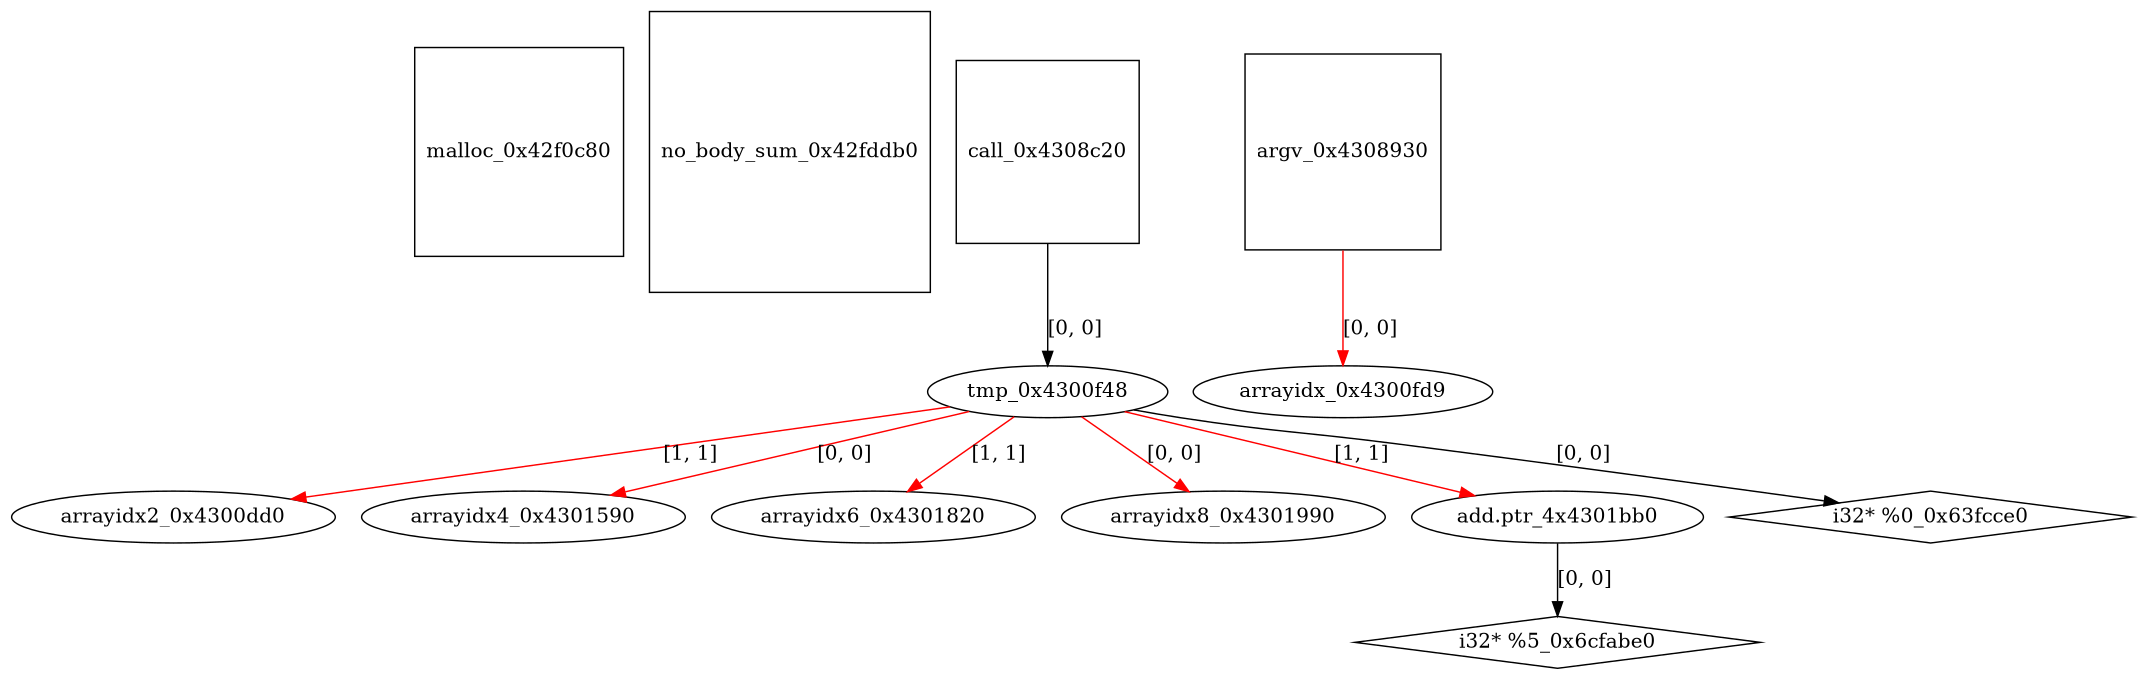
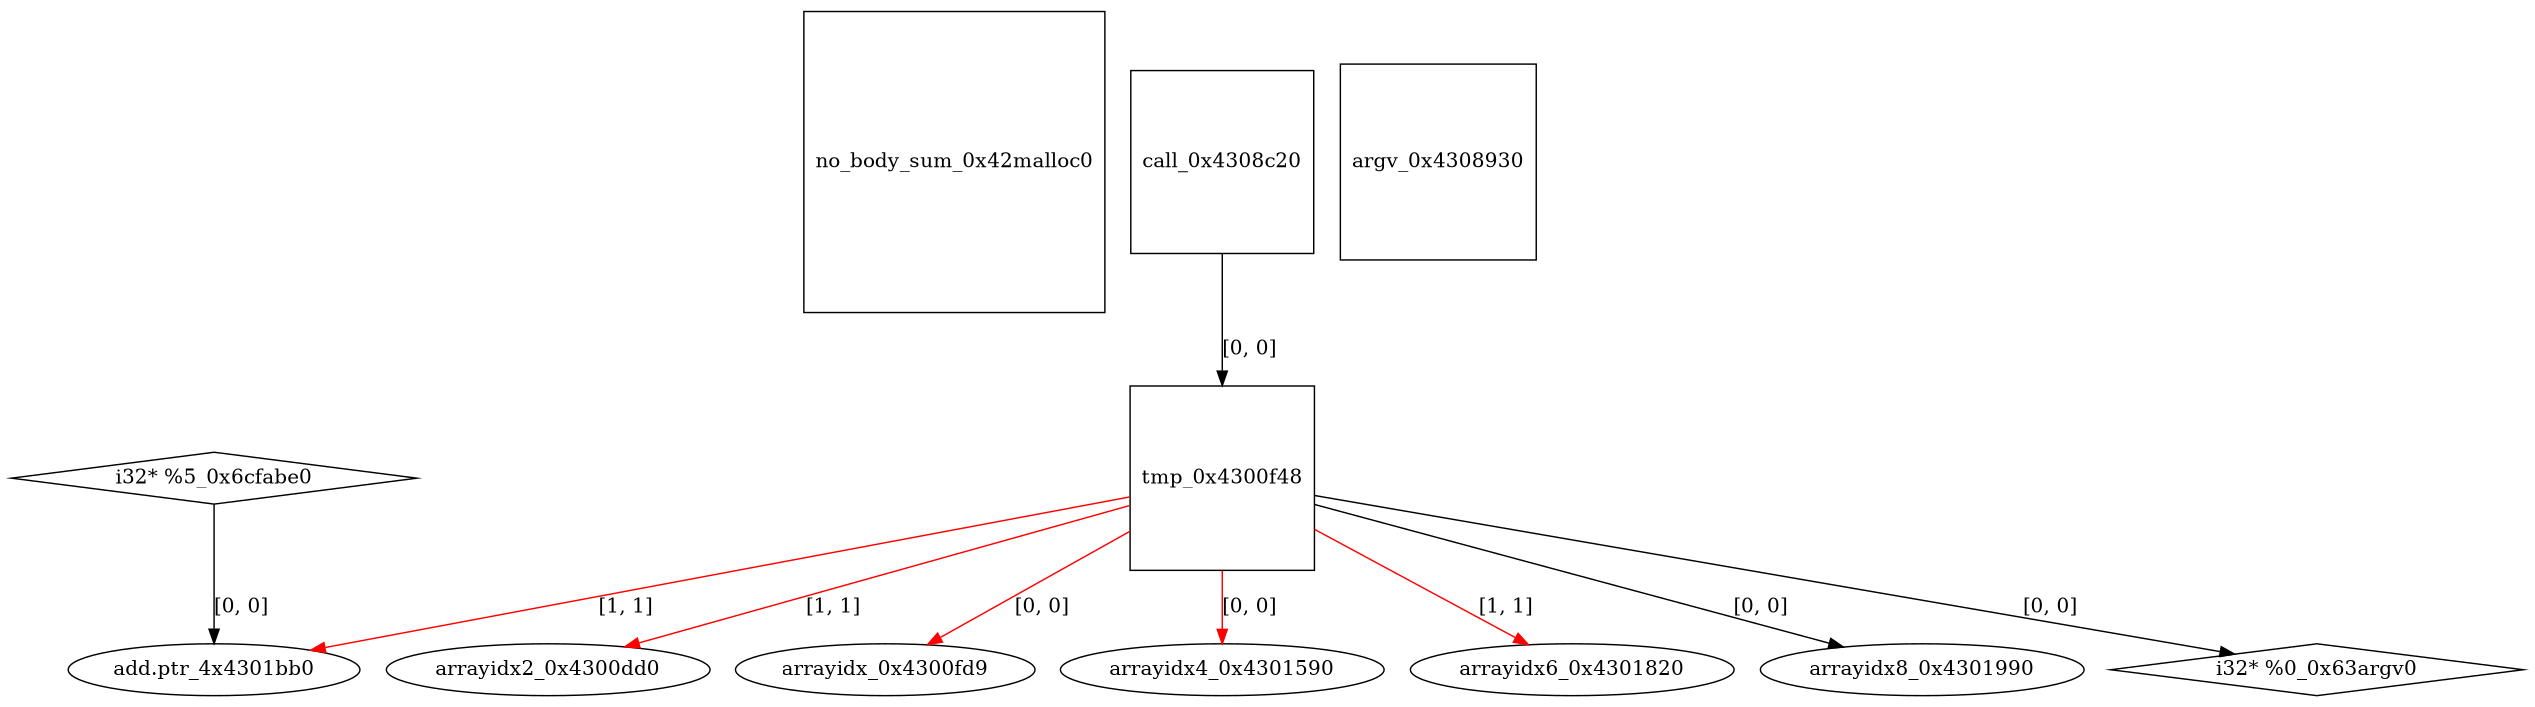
node "malloc_0x42f0c80": removed
node "no_body_sum_0x42fddb0": label "no_body_sum_0x42fddb0" -> "no_body_sum_0x42malloc0"
edge "argv_0x4308930" -> "arrayidx_0x4300fd9": now "tmp_0x4300f48" -> "arrayidx_0x4300fd9"
node "tmp_0x4300f48": shape ellipse -> square
edge "tmp_0x4300f48" -> "arrayidx8_0x4301990": color red -> black
node "i32* %0_0x63fcce0": label "i32* %0_0x63fcce0" -> "i32* %0_0x63argv0"
edge "add.ptr_4x4301bb0" -> "i32* %5_0x6cfabe0": reversed
